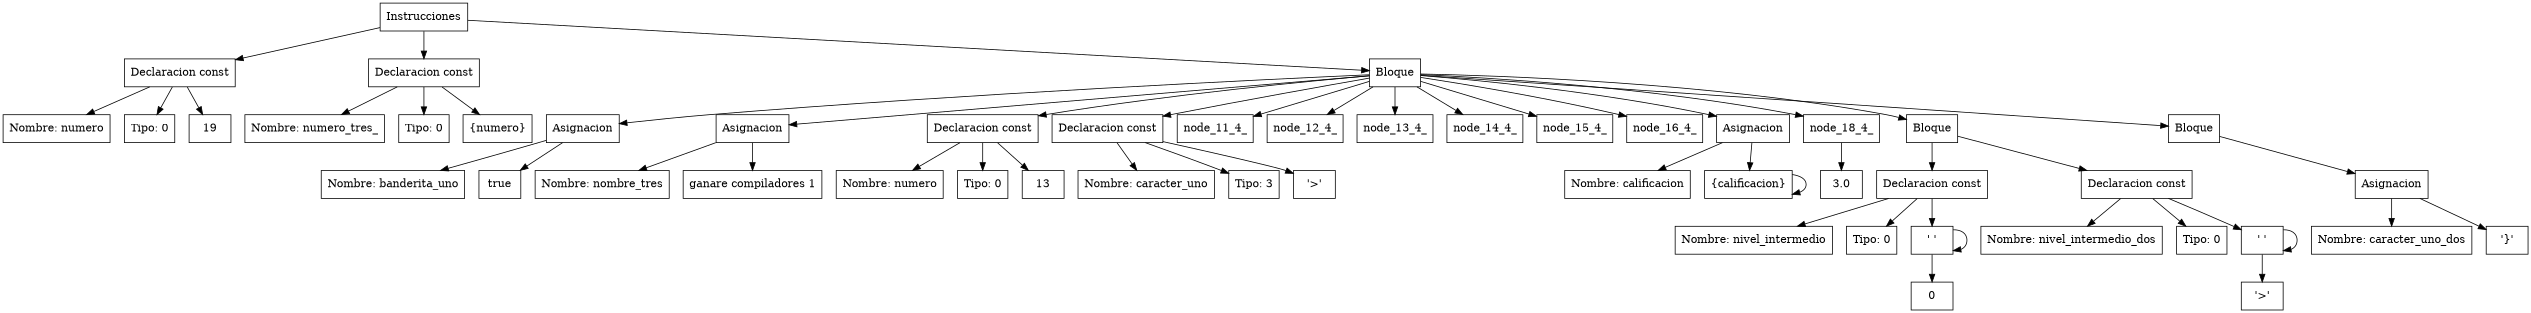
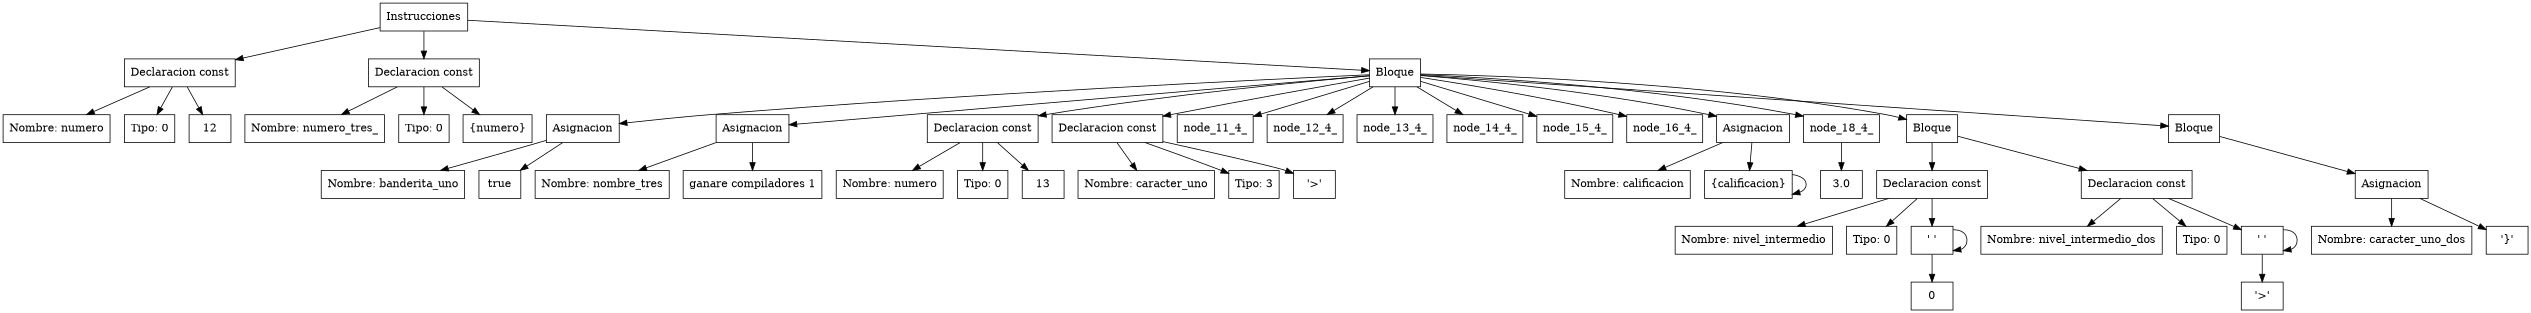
node "19": label "19" -> "12"
